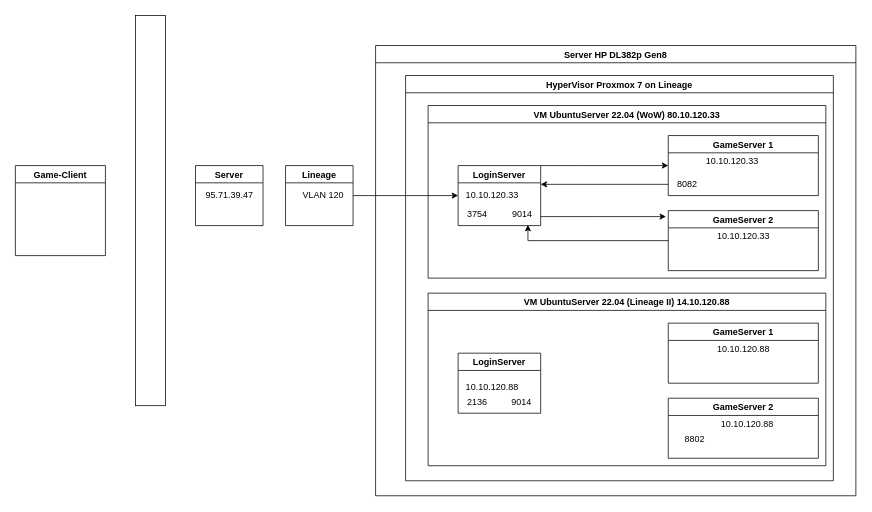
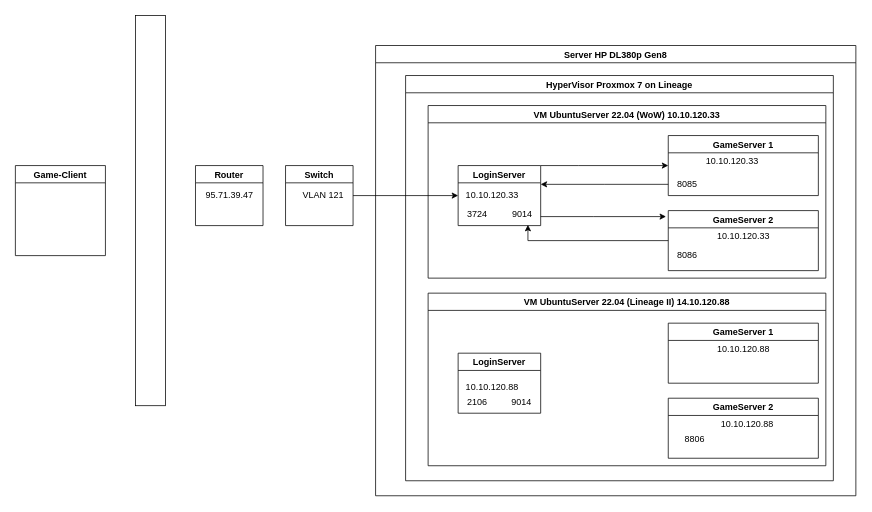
node "Server HP DL382p Gen8": label "Server HP DL382p Gen8" -> "Server HP DL380p Gen8"
node "VM UbuntuServer 22.04 (WoW) 80.10.120.33": label "VM UbuntuServer 22.04 (WoW) 80.10.120.33" -> "VM UbuntuServer 22.04 (WoW) 10.10.120.33"
node "Server": label "Server" -> "Router"
node "Lineage": label "Lineage" -> "Switch"
node "8082": label "8082" -> "8085"
node "VLAN 120": label "VLAN 120" -> "VLAN 121"
node "3754": label "3754" -> "3724"
node "8086": added
node "2136": label "2136" -> "2106"
node "8802": label "8802" -> "8806"
